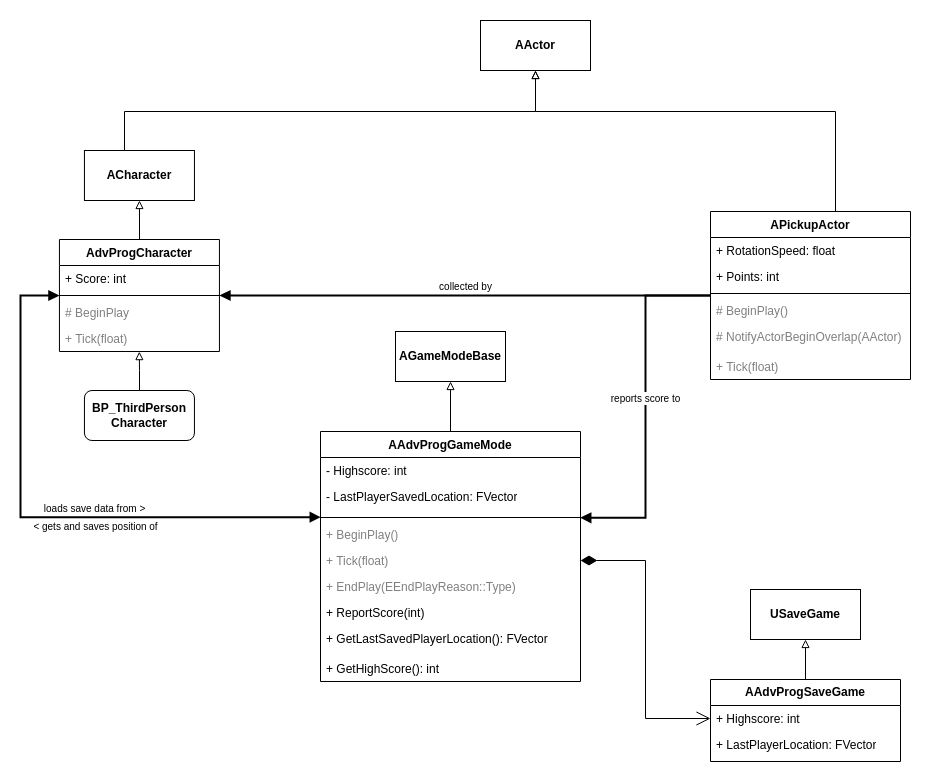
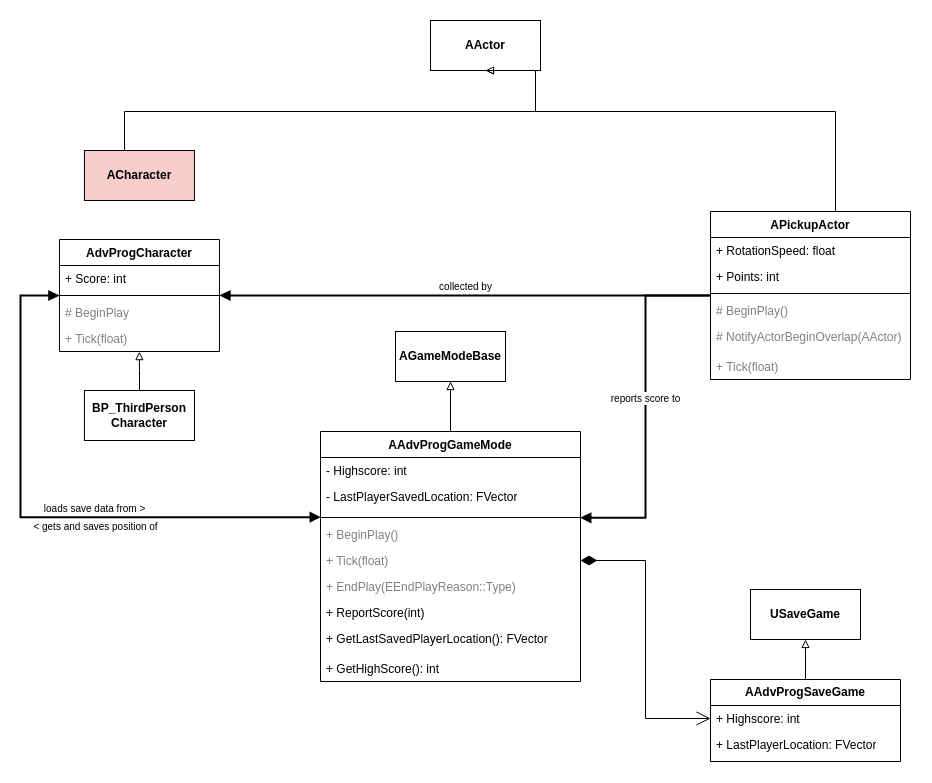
node "AActor": moved (536, 46) -> (486, 46)
node "ACharacter": fillcolor #ffffff -> #f8cecc
edge "AdvProgCharacter" -> "ACharacter": removed
node "BP_ThirdPerson Character": shape rounded rectangle -> rectangle
